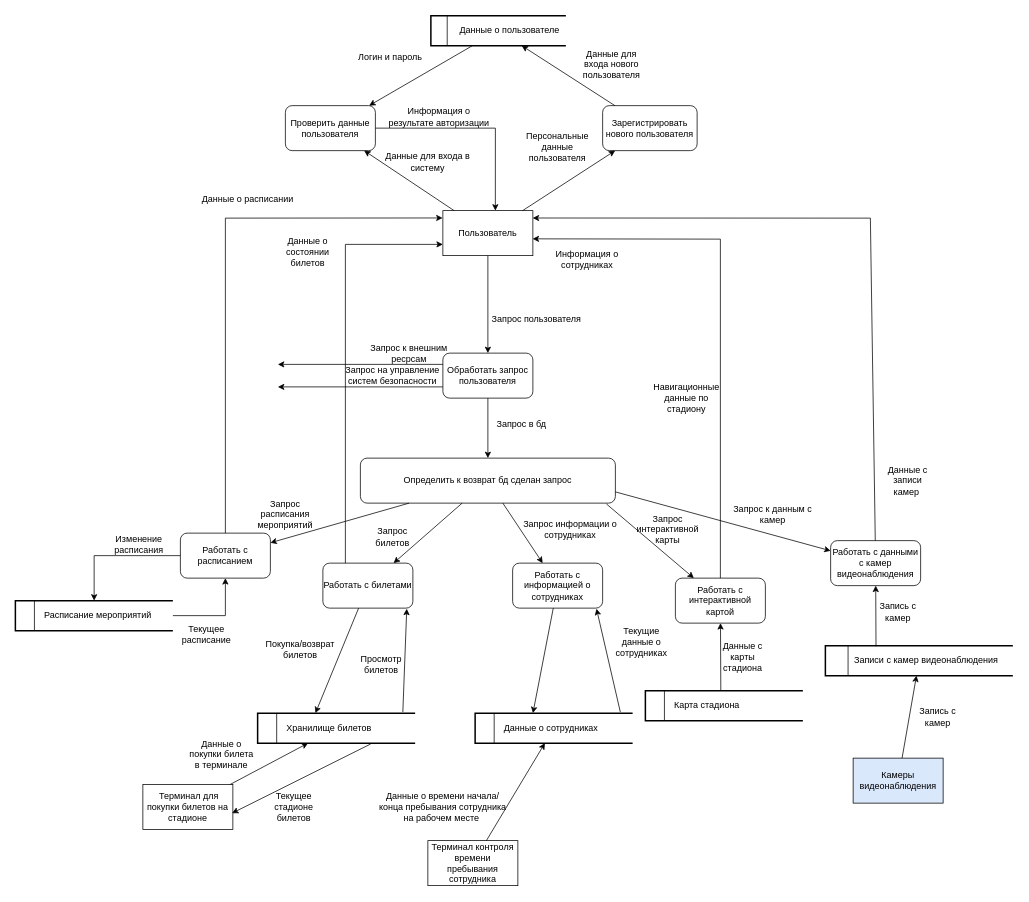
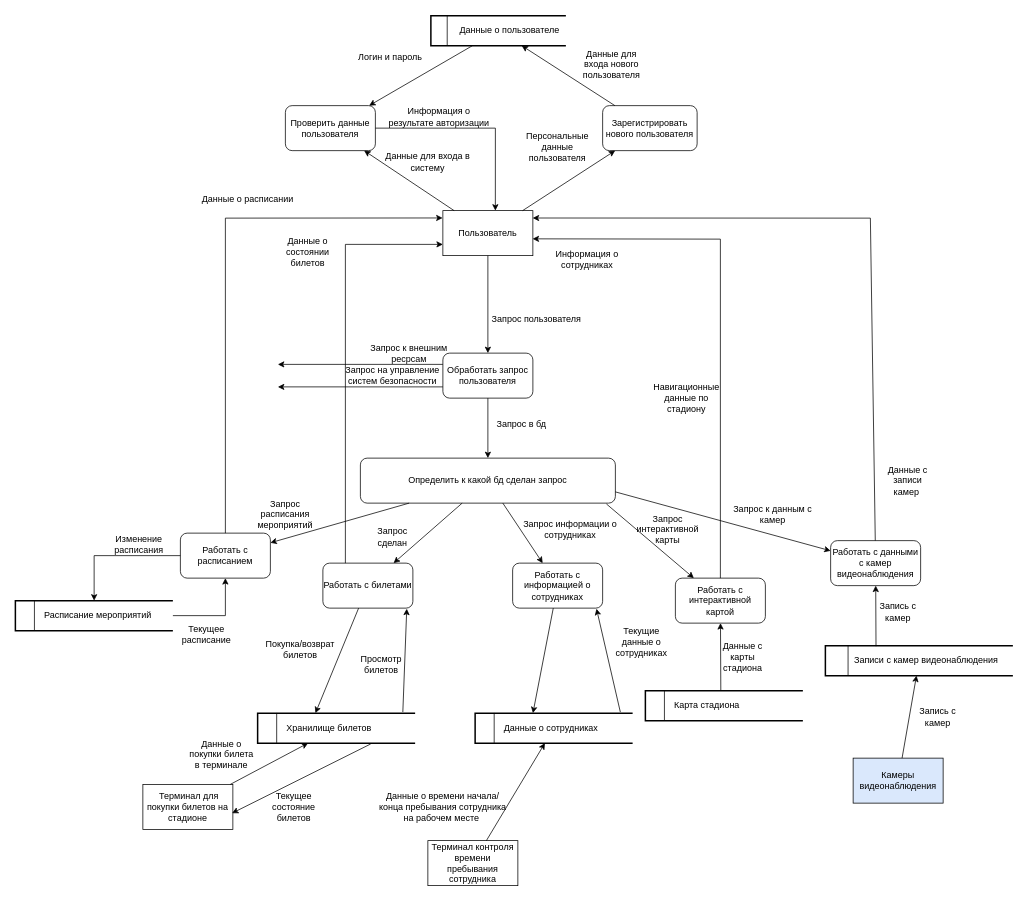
node "Определить к возврат бд сделан запрос": label "Определить к возврат бд сделан запрос" -> "Определить к какой бд сделан запрос"
node "Запрос билетов": label "Запрос билетов" -> "Запрос сделан"
node "Текущее стадионе билетов": label "Текущее стадионе билетов" -> "Текущее состояние билетов"
